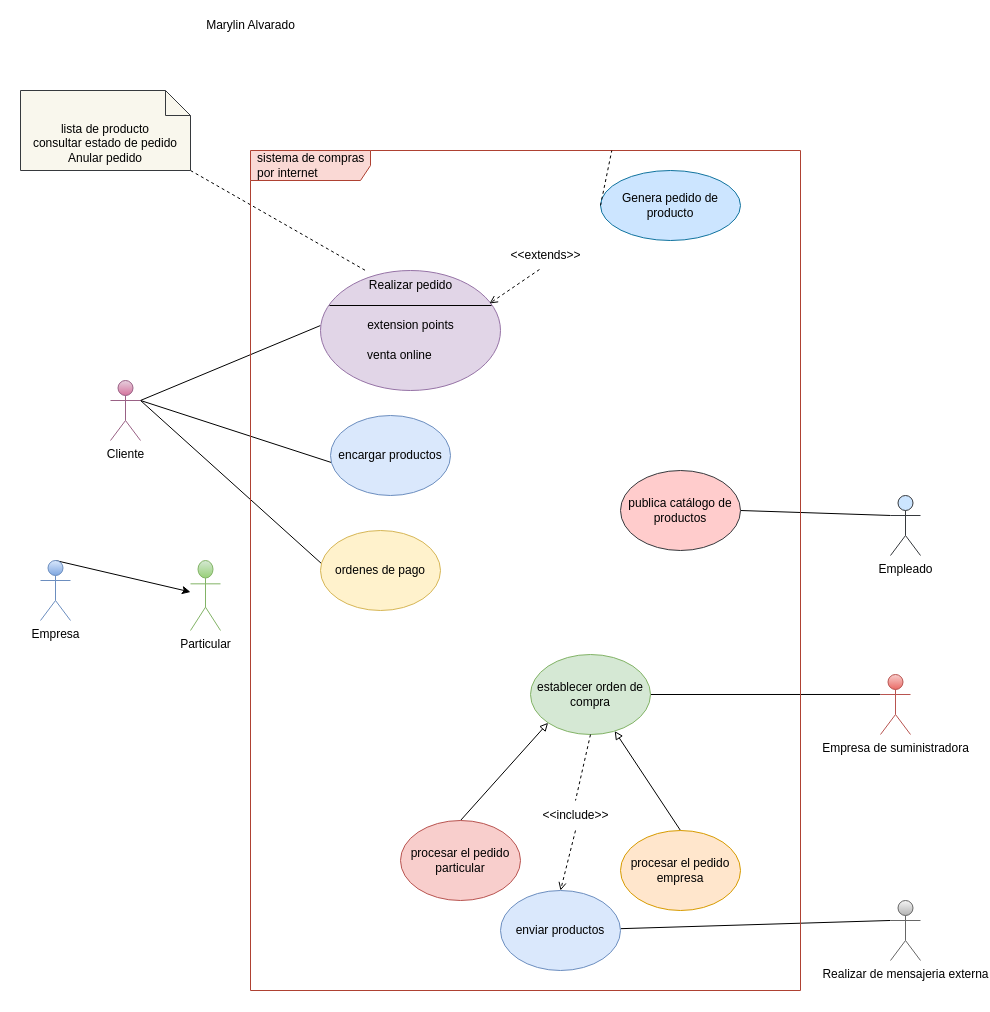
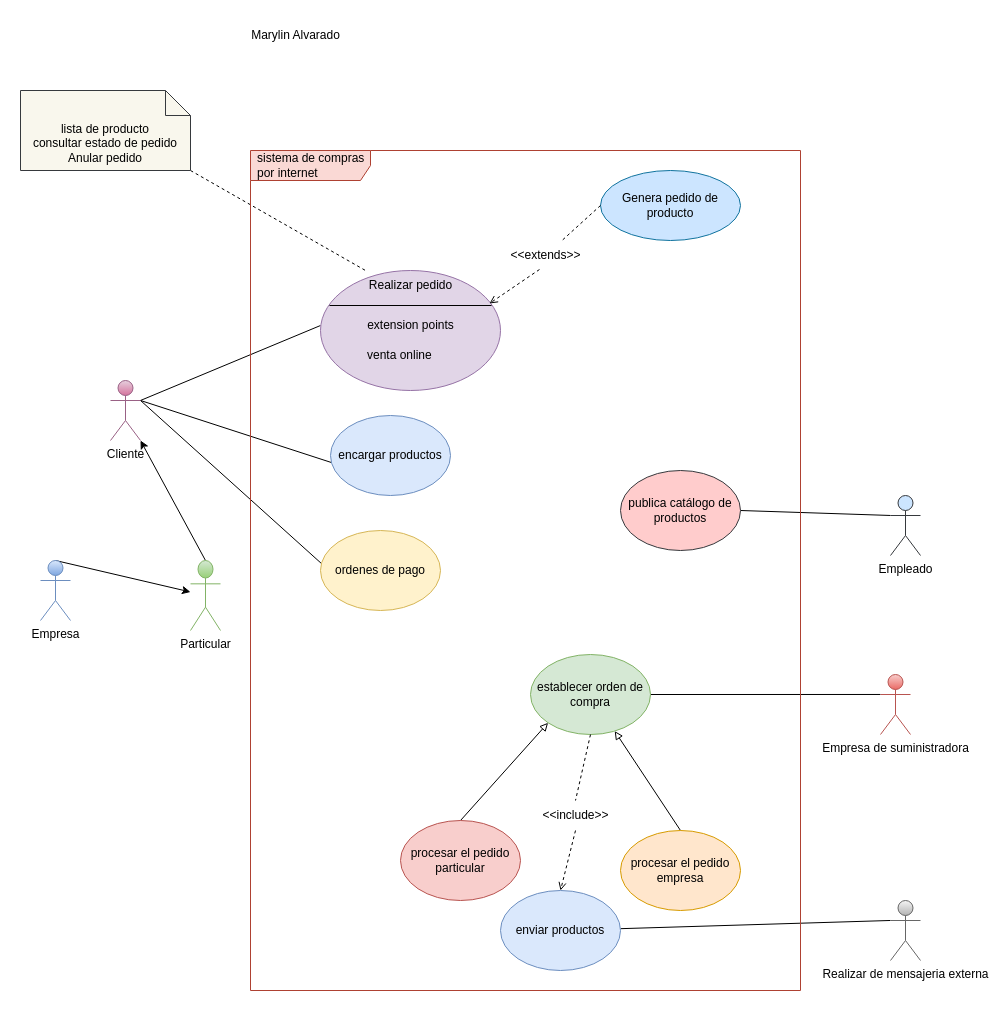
node "Marylin Alvarado": moved (251, 26) -> (296, 36)
edge "Genera pedido de producto" -- "sistema de compras por internet": now "Genera pedido de producto" -- "<<extends>>"
edge "Particular" -> "Cliente": added
